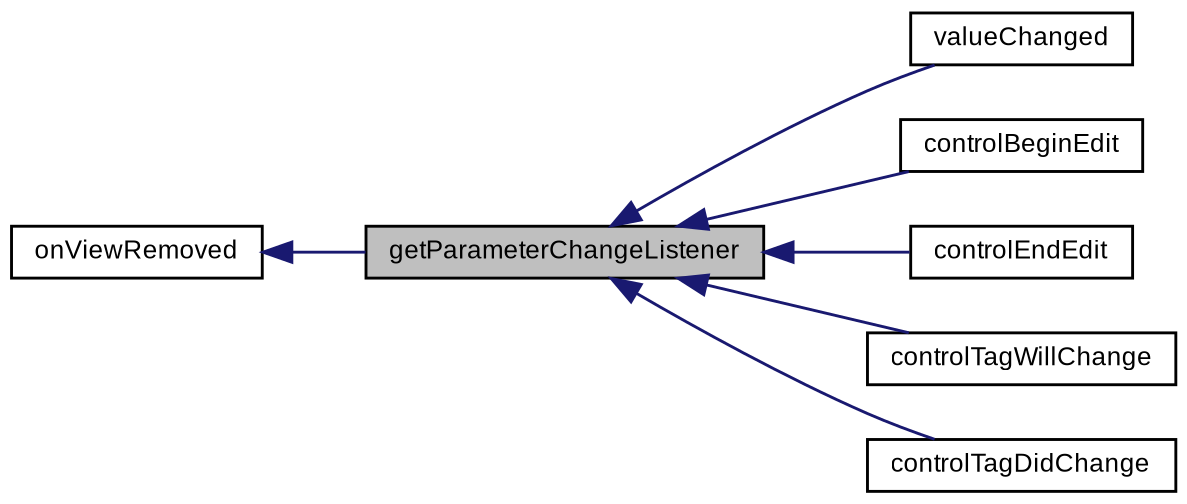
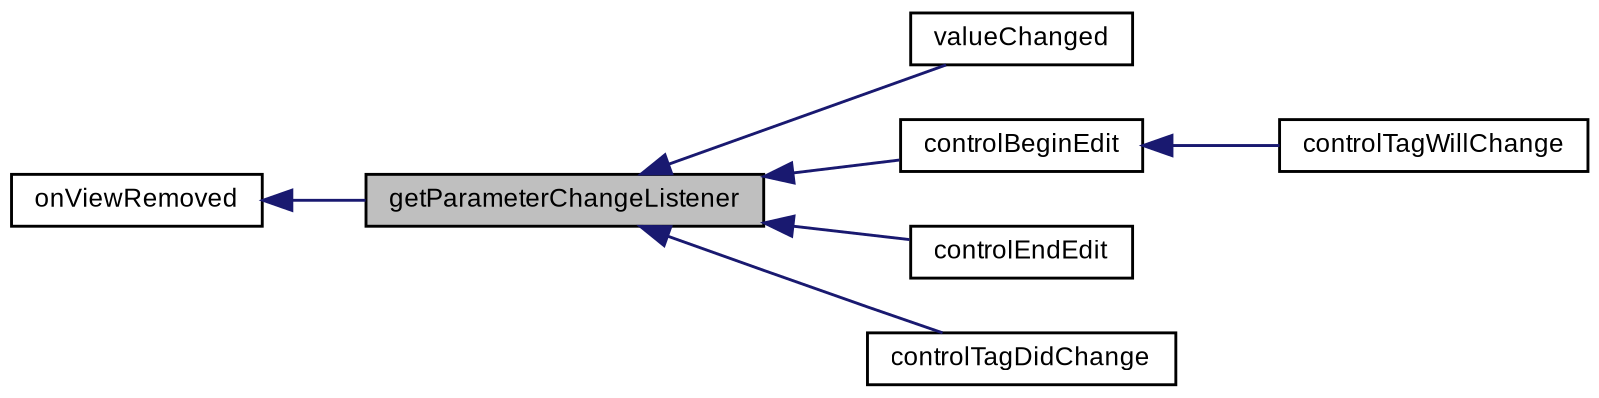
edge "controlTagWillChange" -> "getParameterChangeListener": now "controlTagWillChange" -> "controlBeginEdit"
